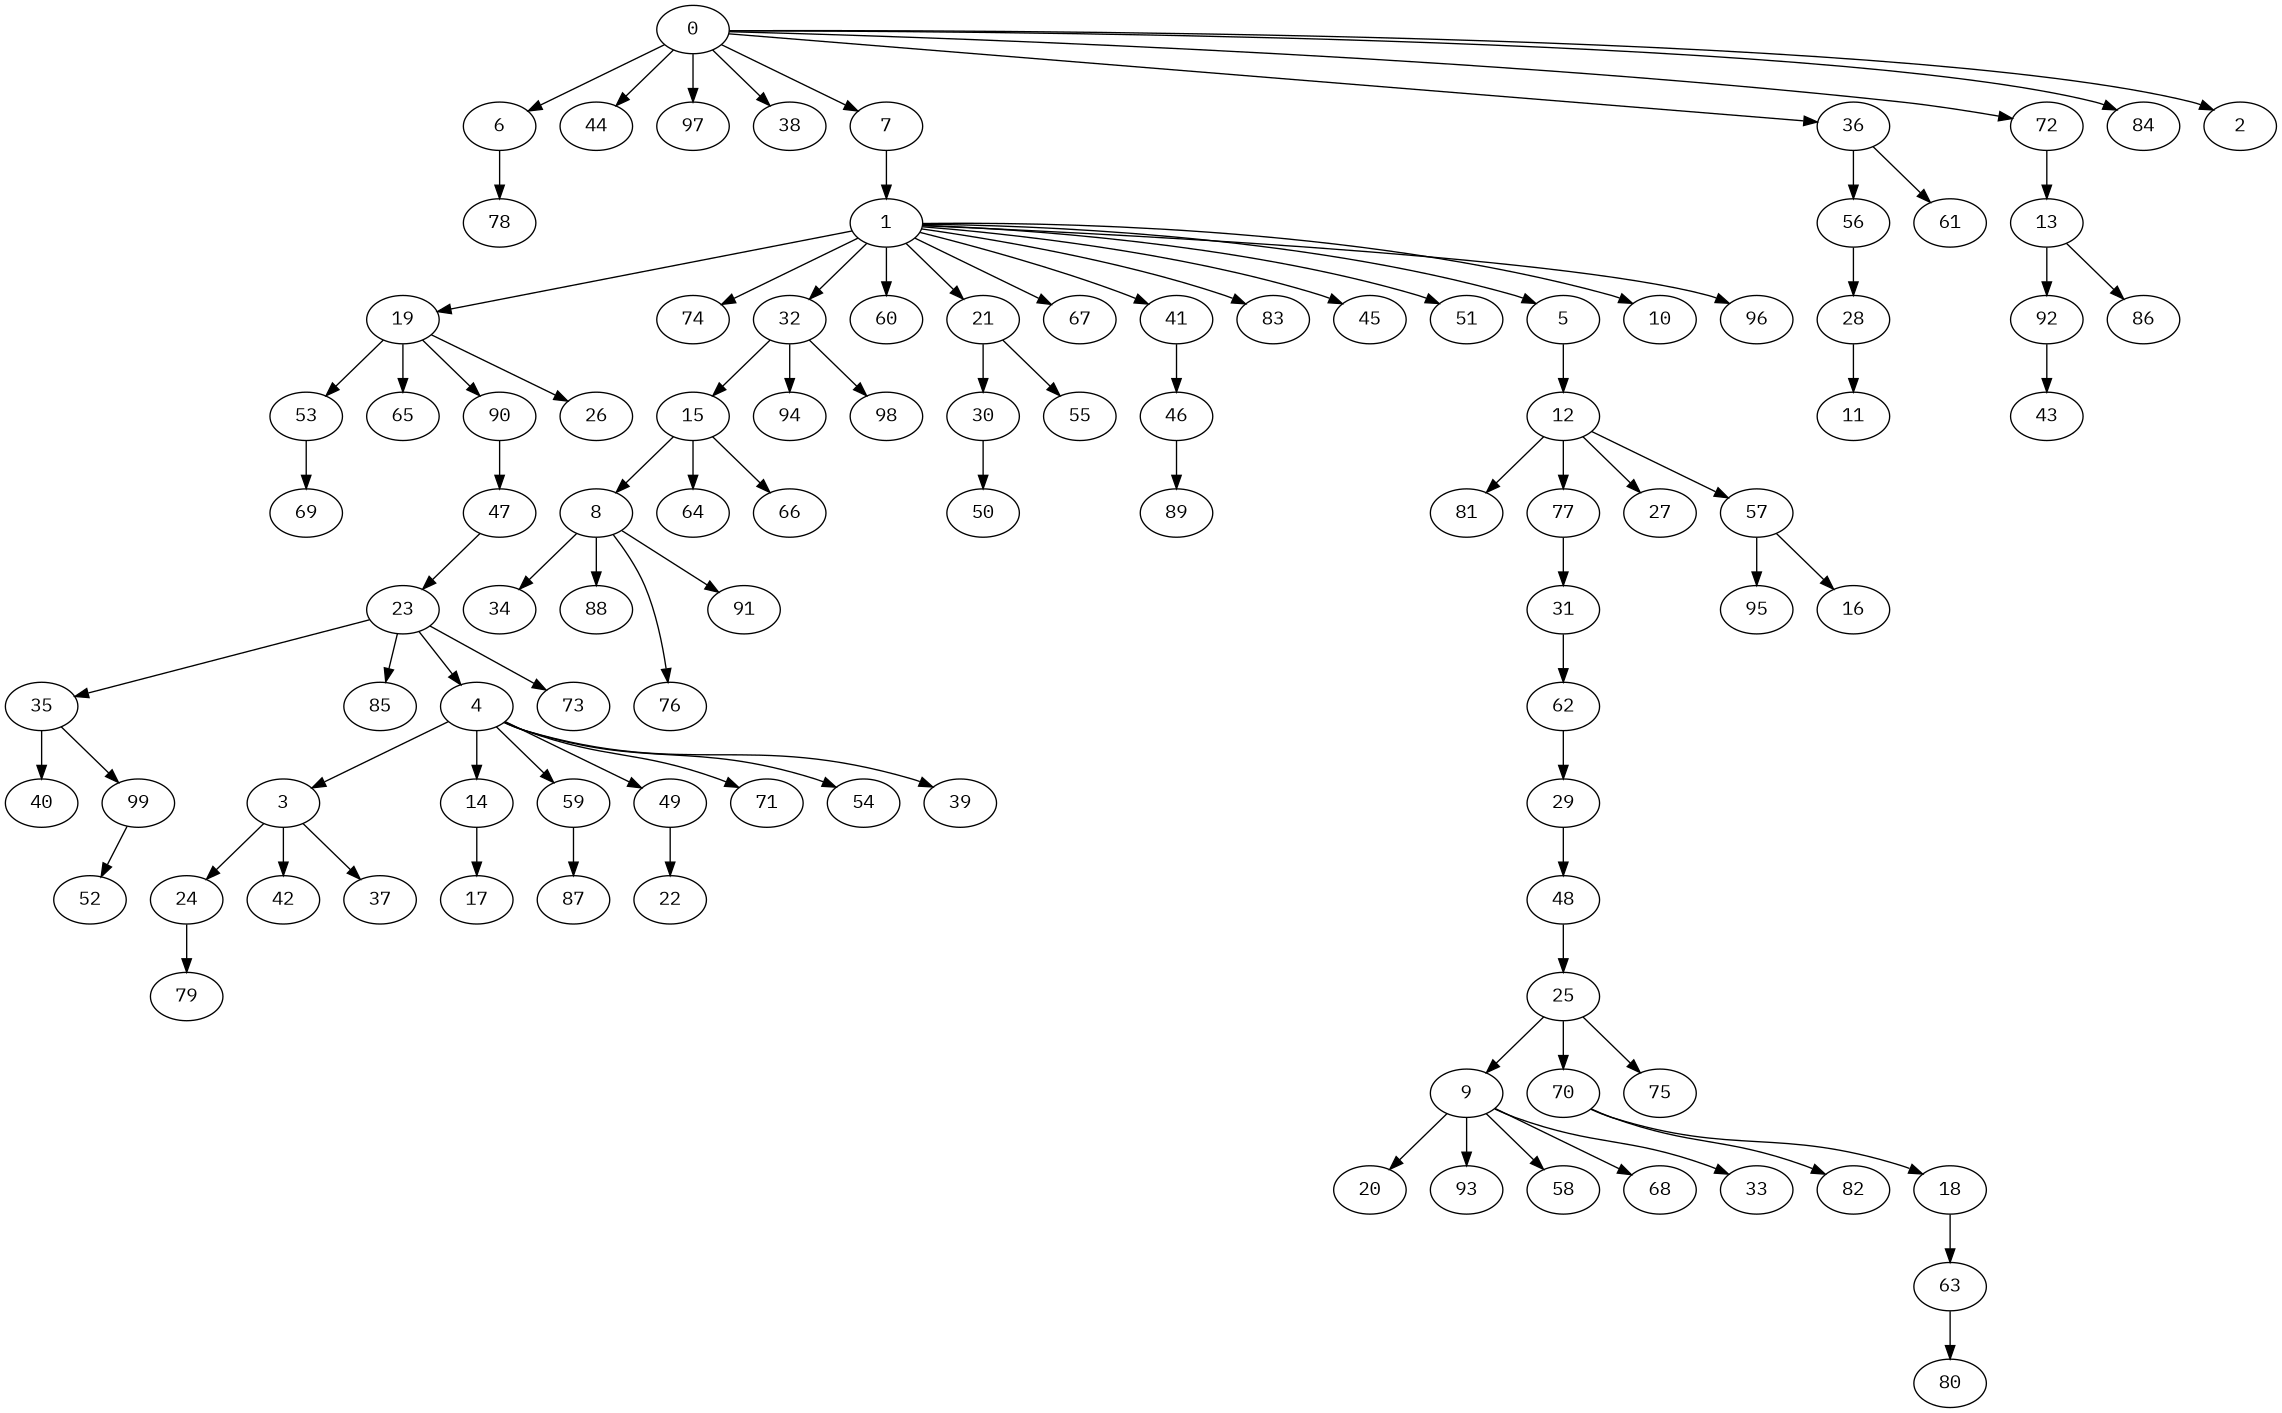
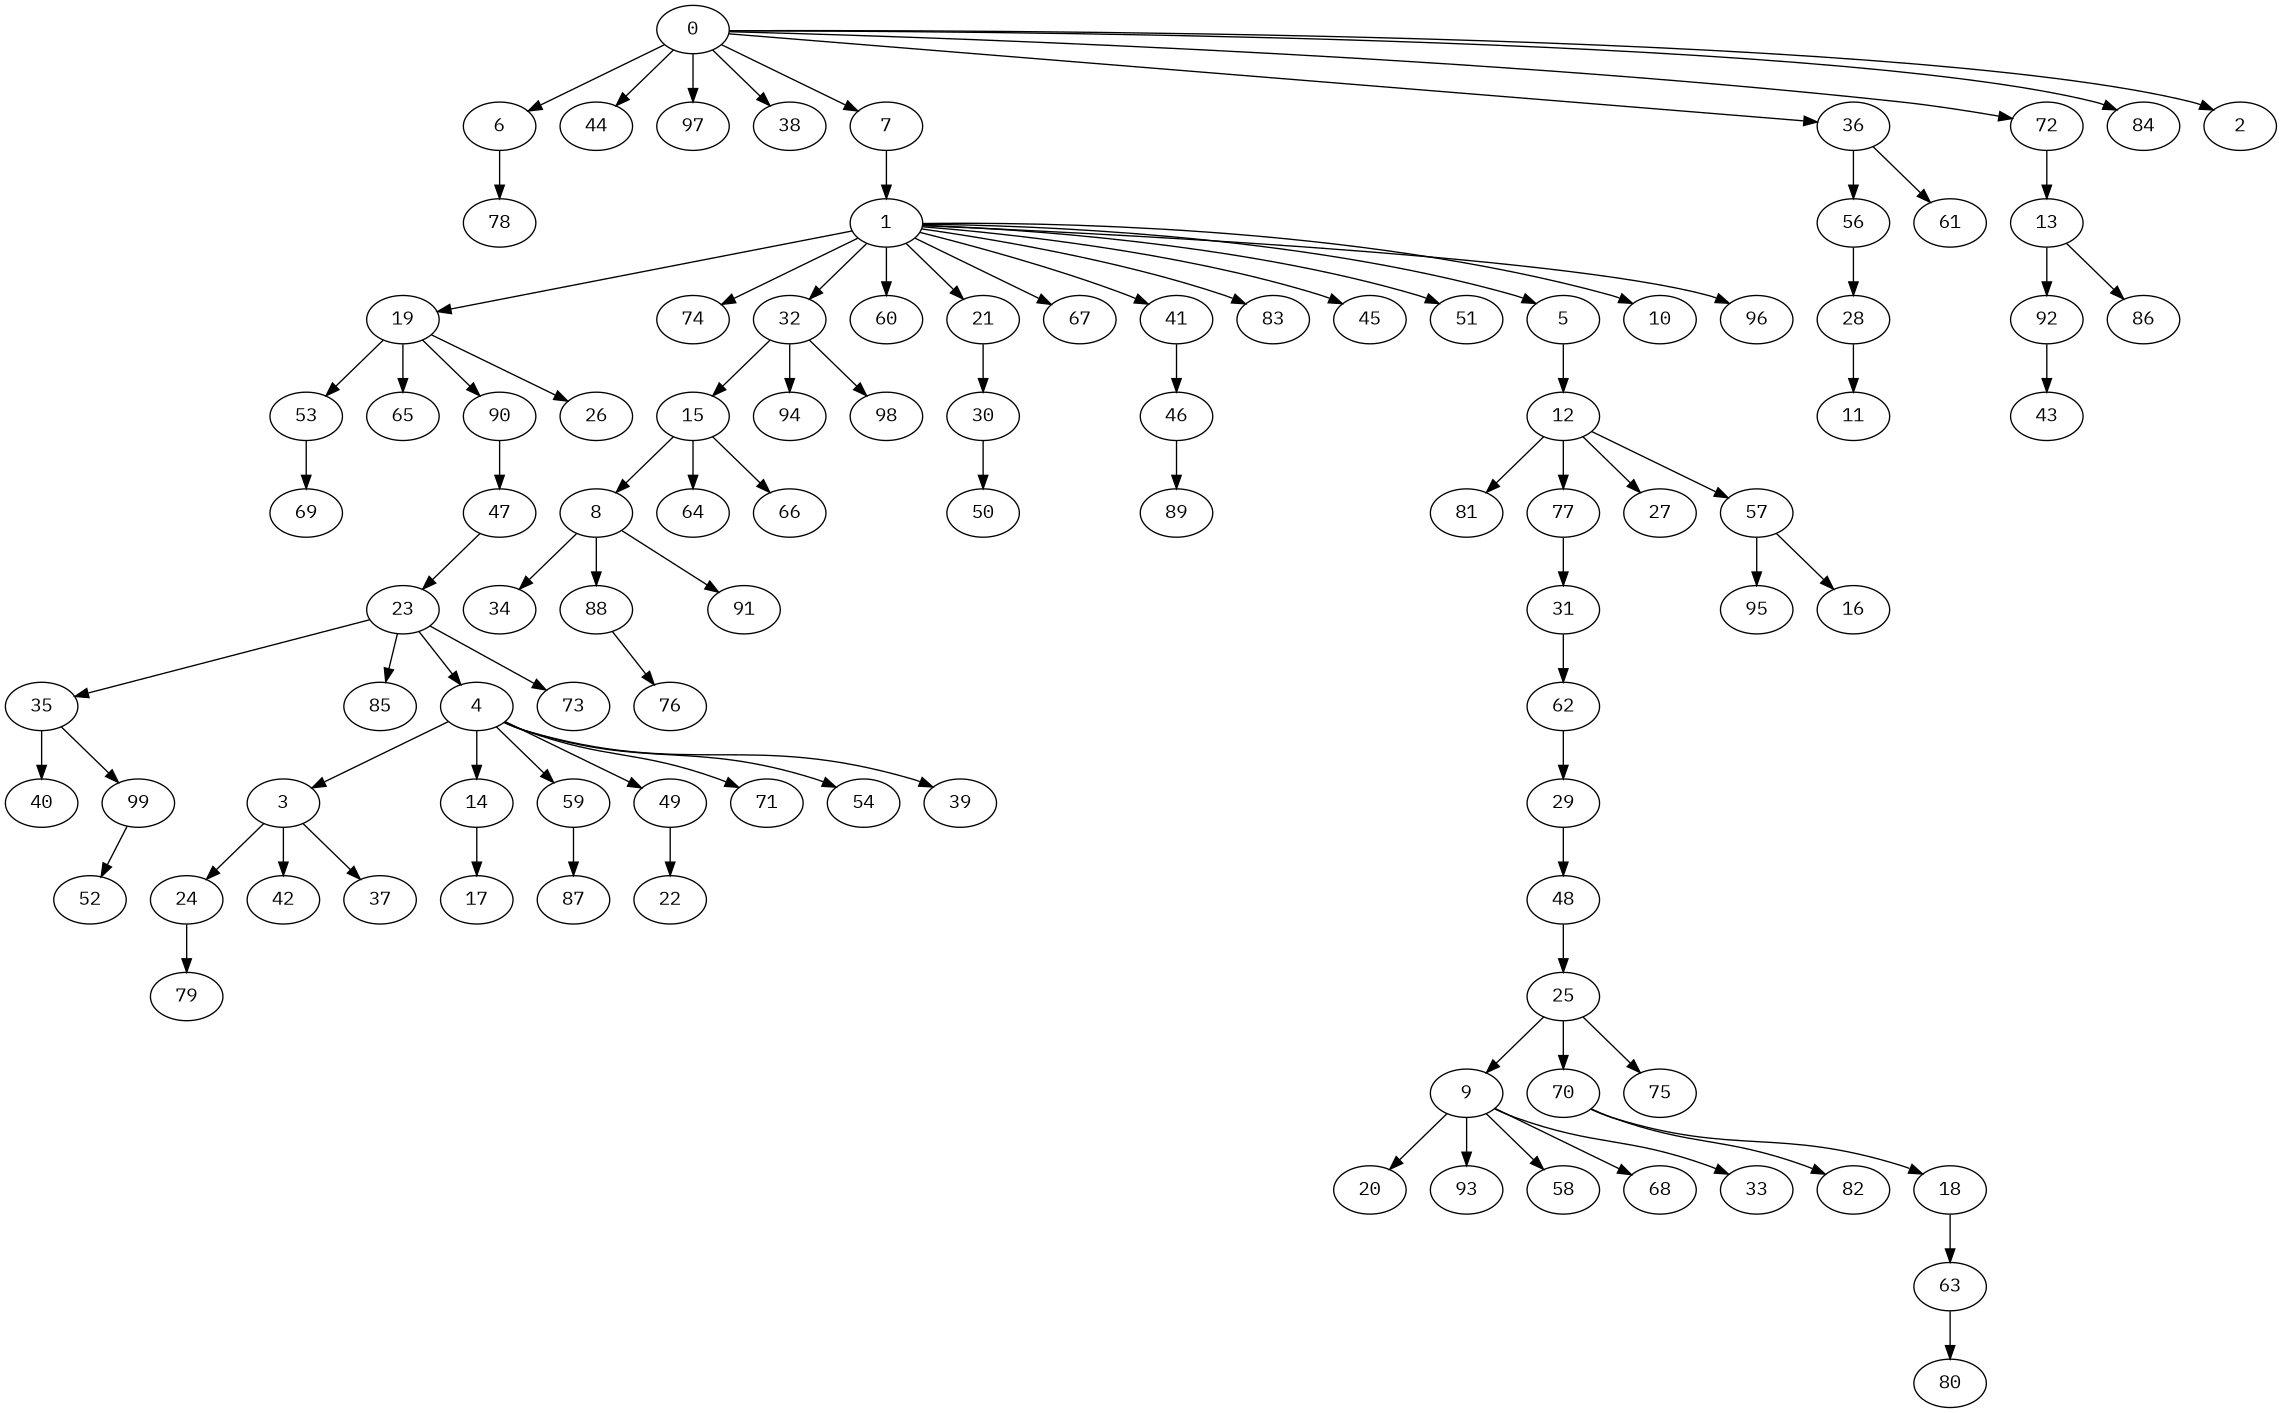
node "55": removed
edge "8" -> "76": now "88" -> "76"
